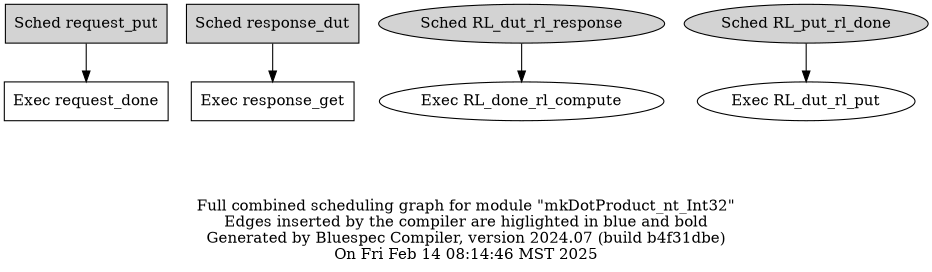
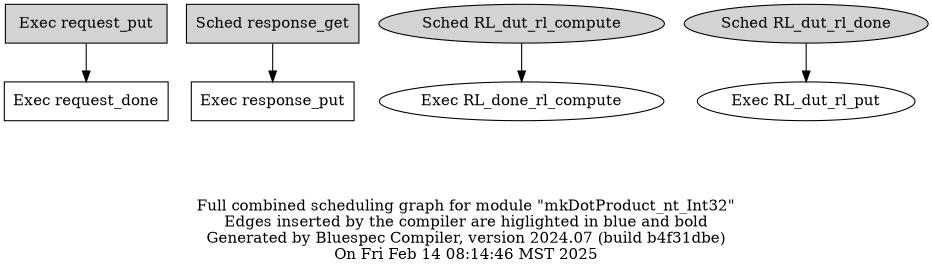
node "Sched request_put": label "Sched request_put" -> "Exec request_put"
node "Sched response_dut": label "Sched response_dut" -> "Sched response_get"
node "Sched RL_dut_rl_response": label "Sched RL_dut_rl_response" -> "Sched RL_dut_rl_compute"
node "Sched RL_put_rl_done": label "Sched RL_put_rl_done" -> "Sched RL_dut_rl_done"
node "Exec response_get": label "Exec response_get" -> "Exec response_put"
